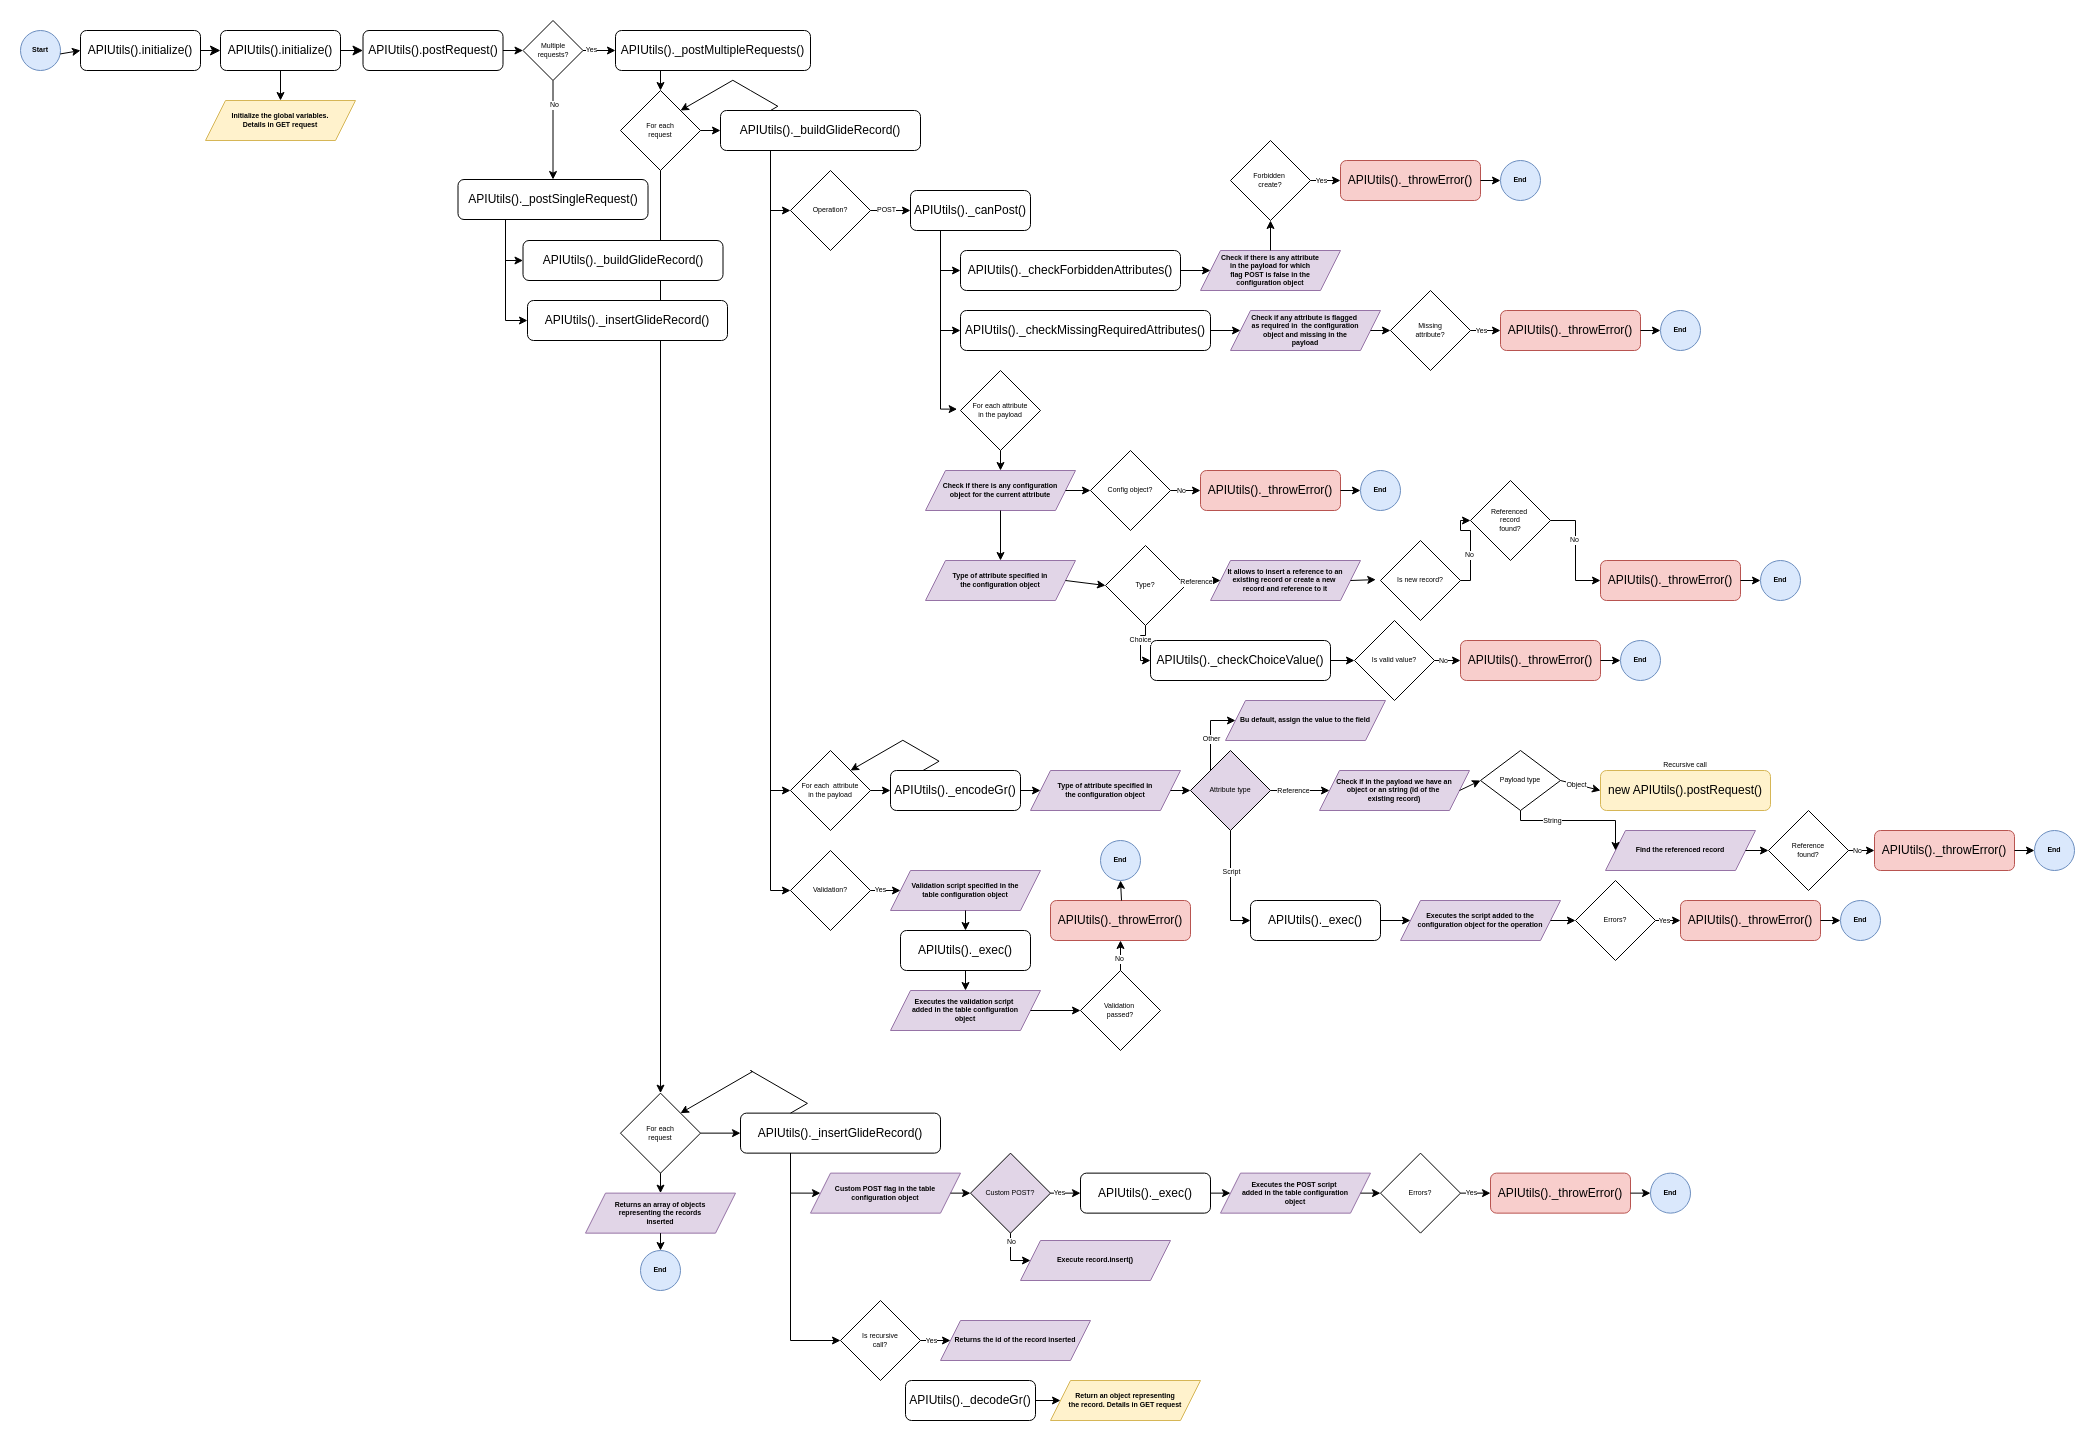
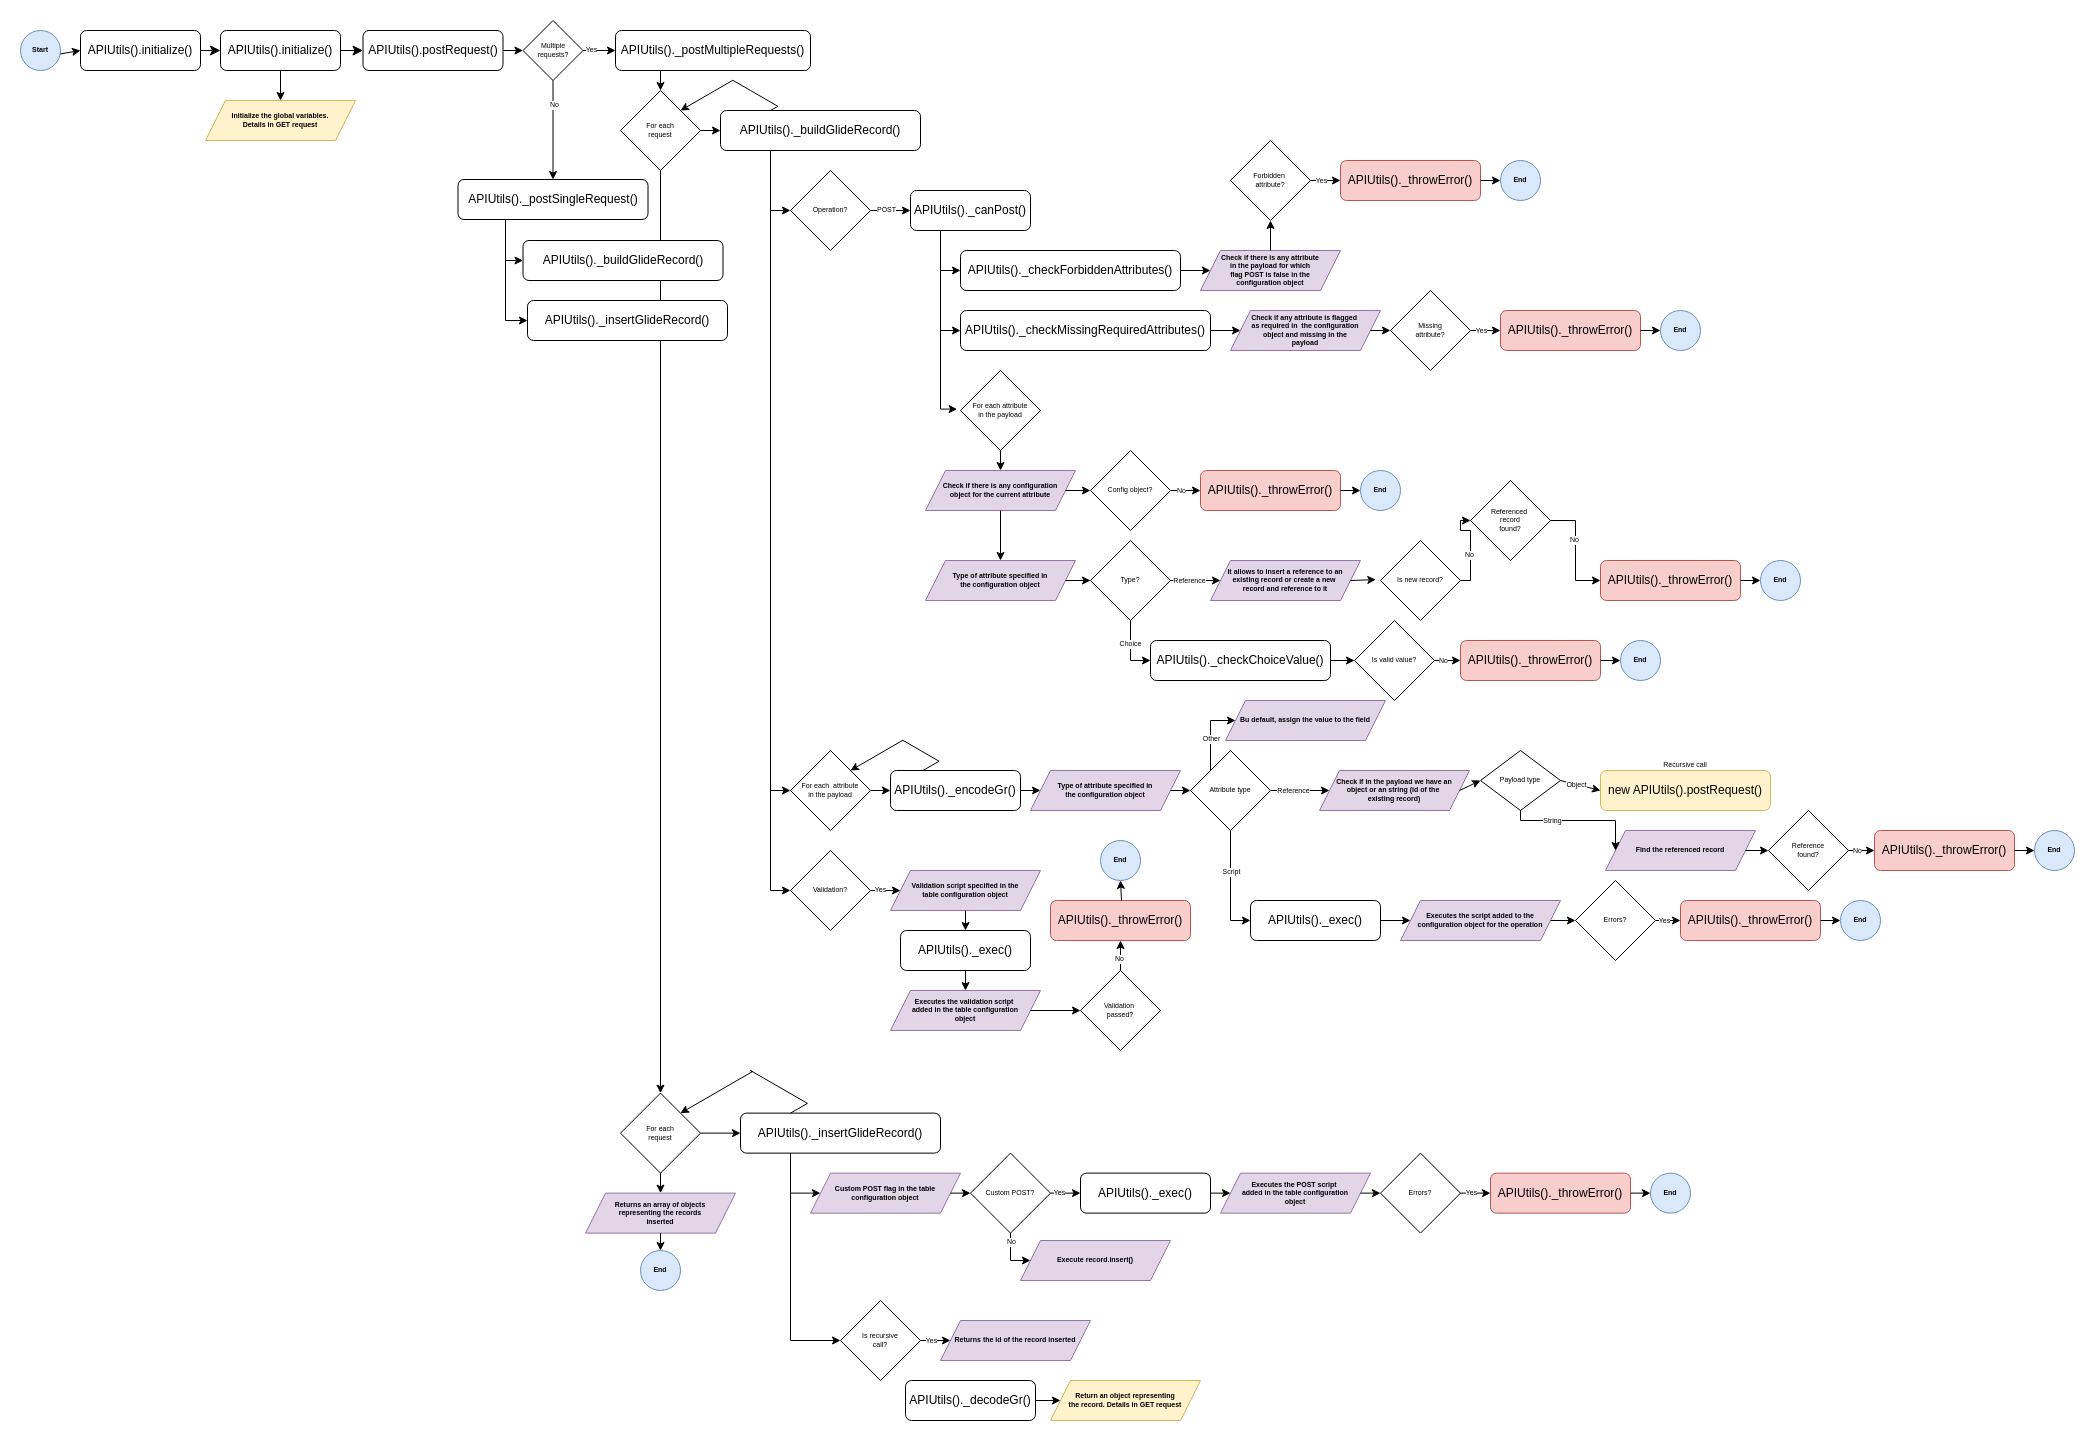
node "Forbidden create?": label "Forbidden create?" -> "Forbidden attribute?"
node "Type?": moved (1146, 586) -> (1131, 581)
node "Attribute type": fillcolor #e1d5e7 -> #ffffff
node "Custom POST?": fillcolor #e1d5e7 -> #ffffff
